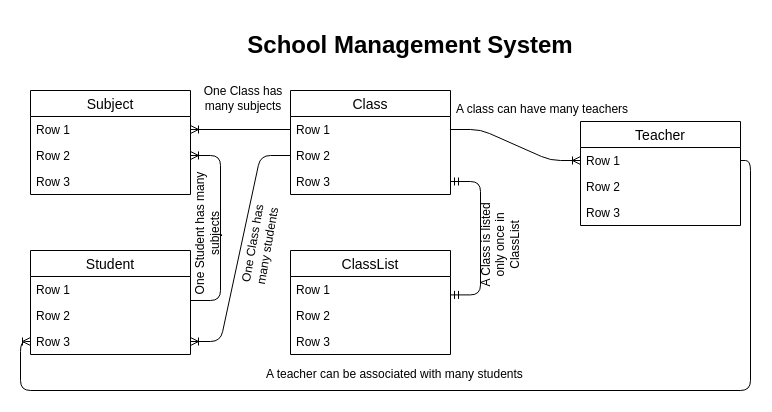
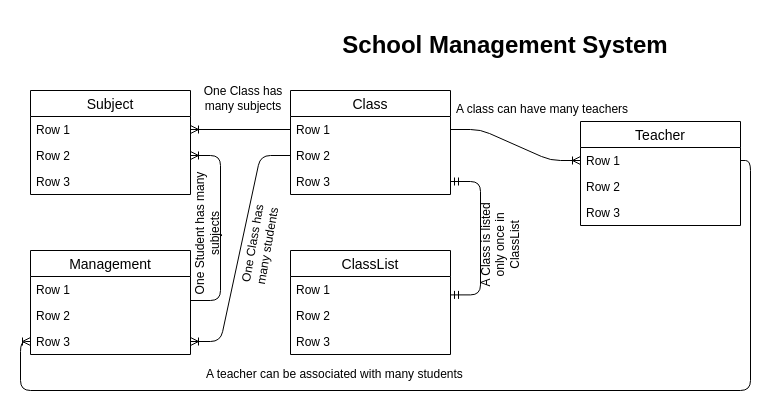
node "School Management System": moved (411, 46) -> (506, 46)
node "Student": label "Student" -> "Management"
node "A teacher can be associated with many students": moved (401, 374) -> (341, 374)
